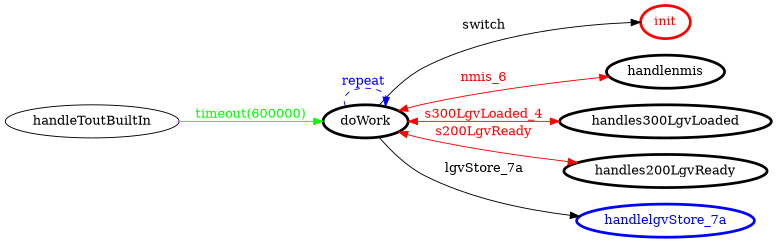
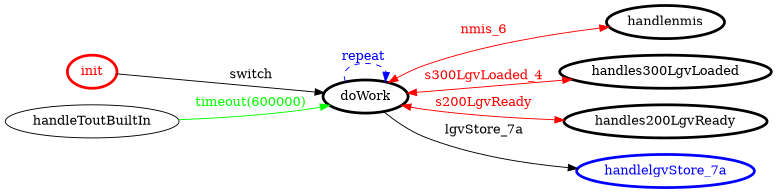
edge "doWork" -> "init": reversed
